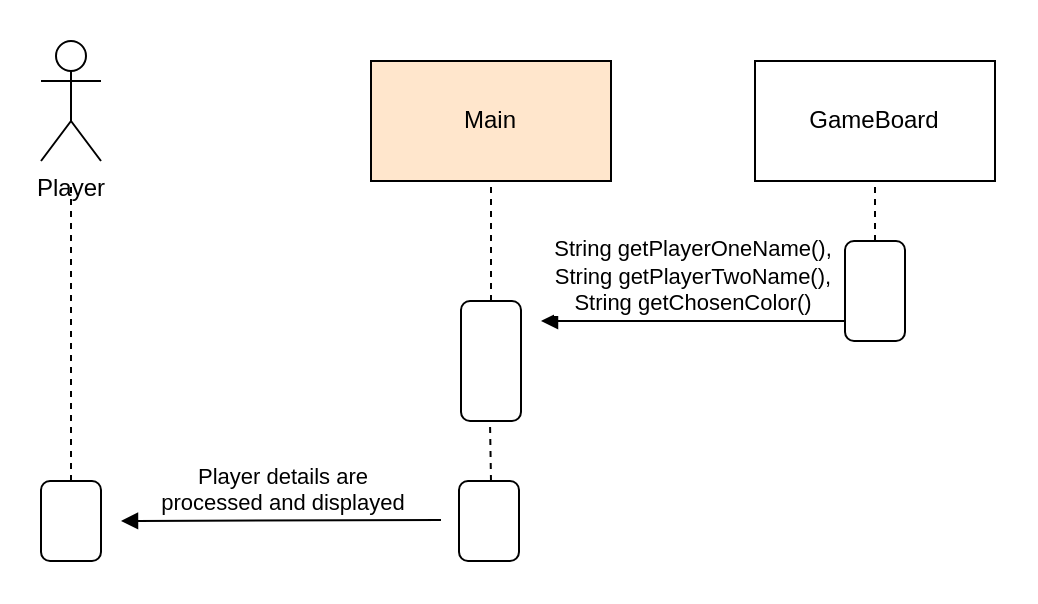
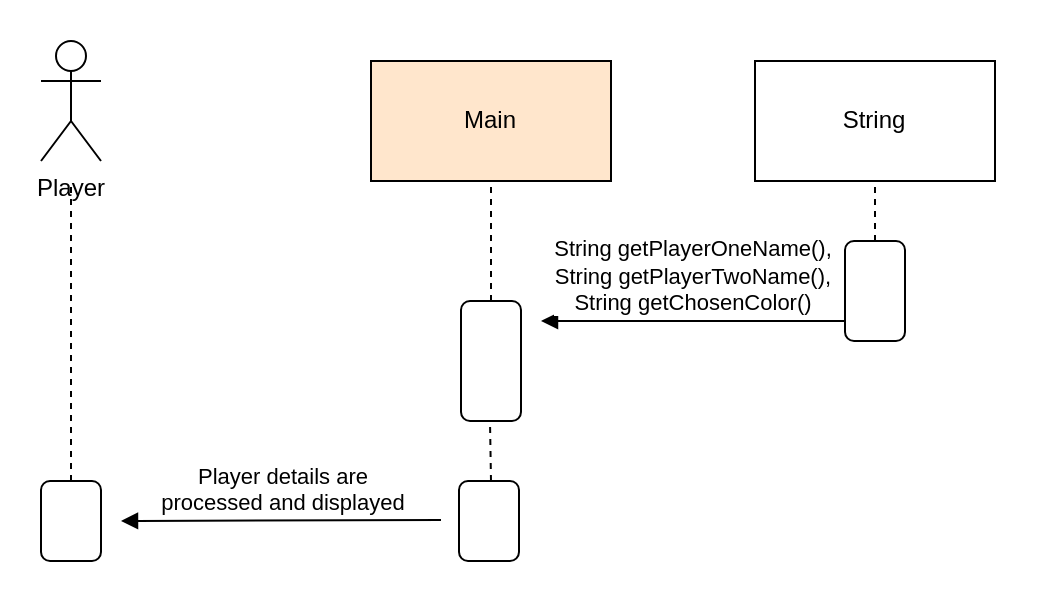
node "GameBoard": label "GameBoard" -> "String"
